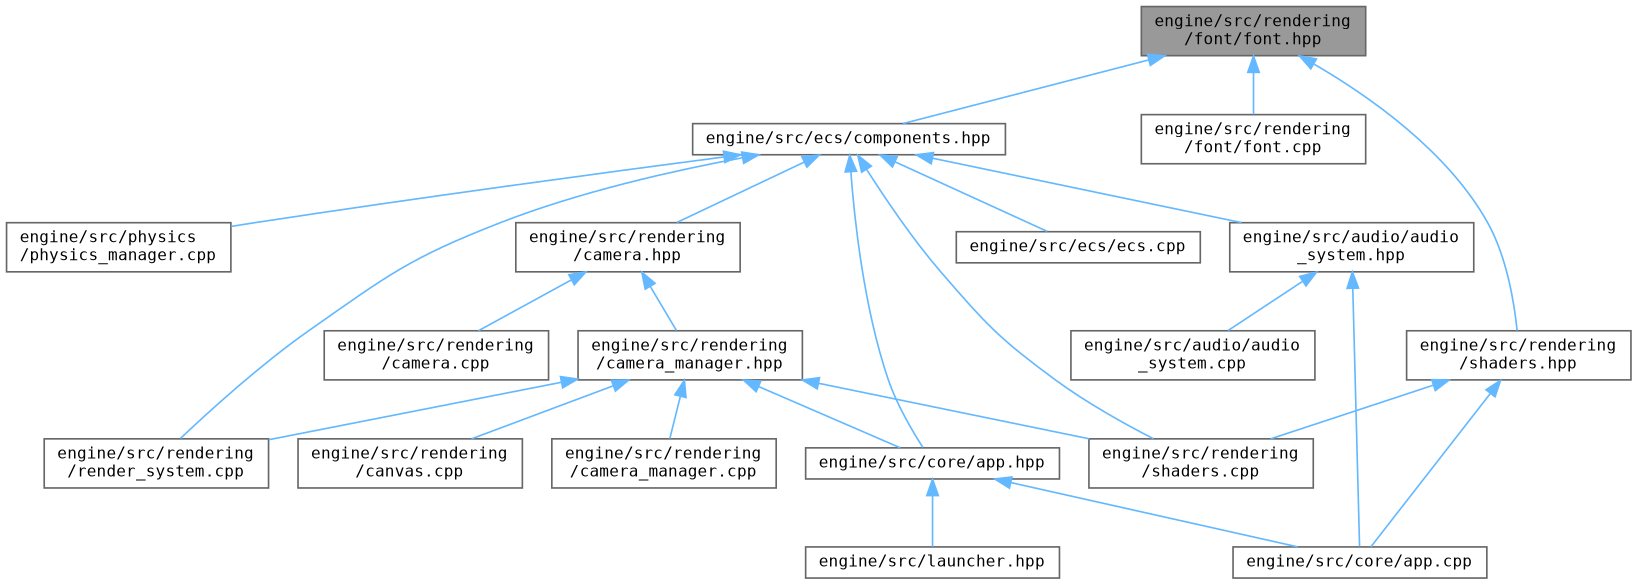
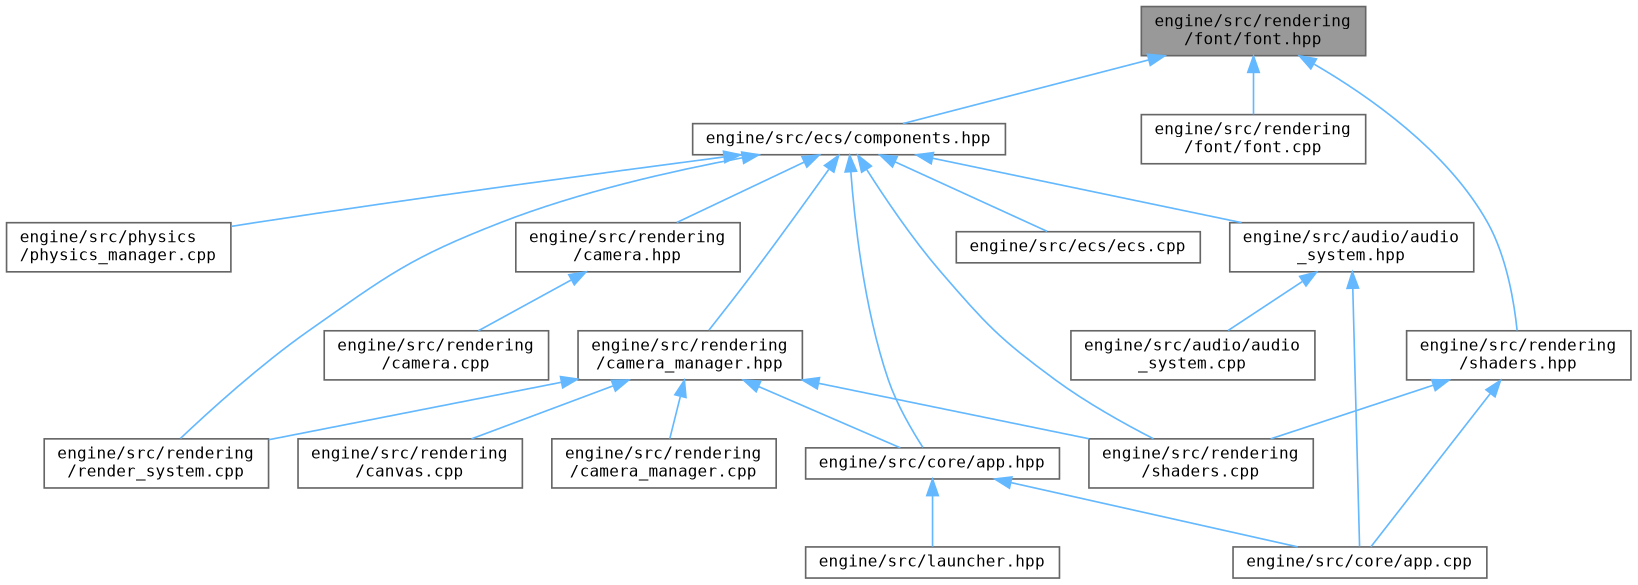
edge "engine/src/rendering /camera_manager.hpp" -> "engine/src/rendering /camera.hpp": now "engine/src/rendering /camera_manager.hpp" -> "engine/src/ecs/components.hpp"
